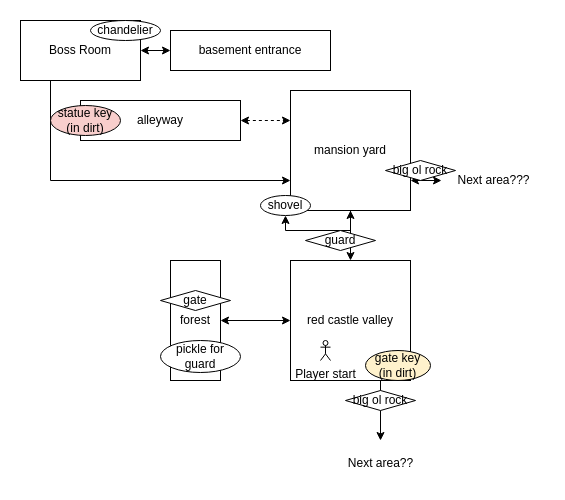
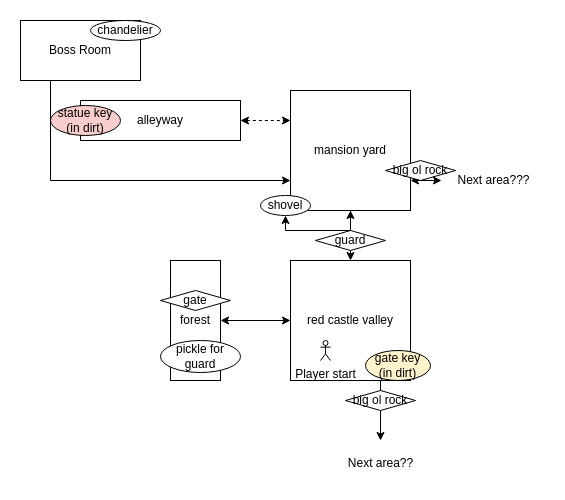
edge "Boss Room" -- "basement entrance": removed
node "basement entrance": removed
node "guard": moved (341, 241) -> (351, 241)
